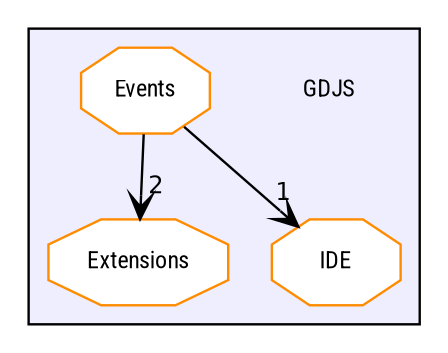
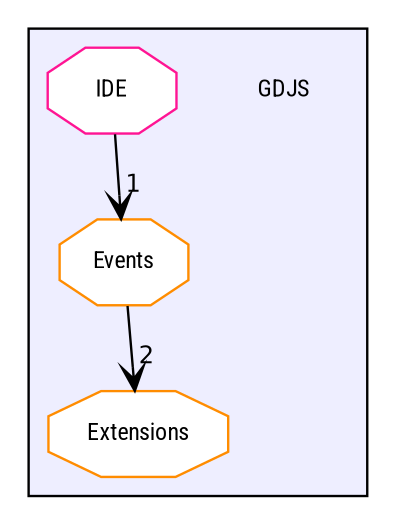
edge "Events" -> "IDE": reversed
node "IDE": color darkorange -> deeppink
